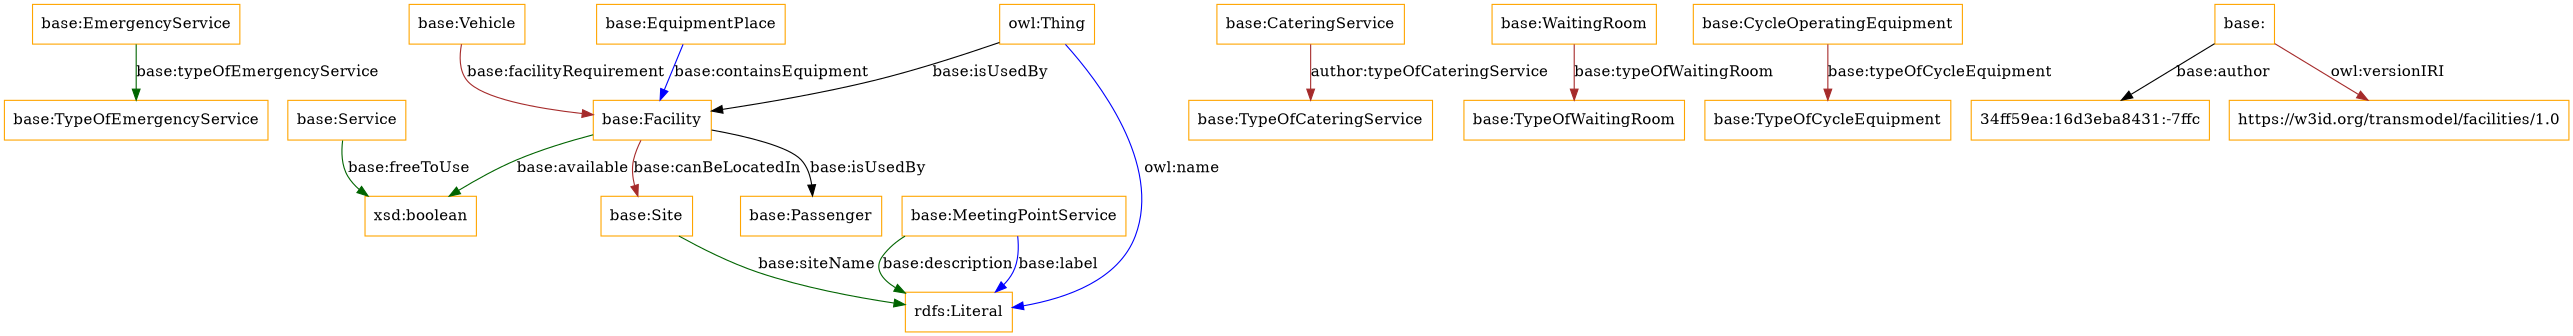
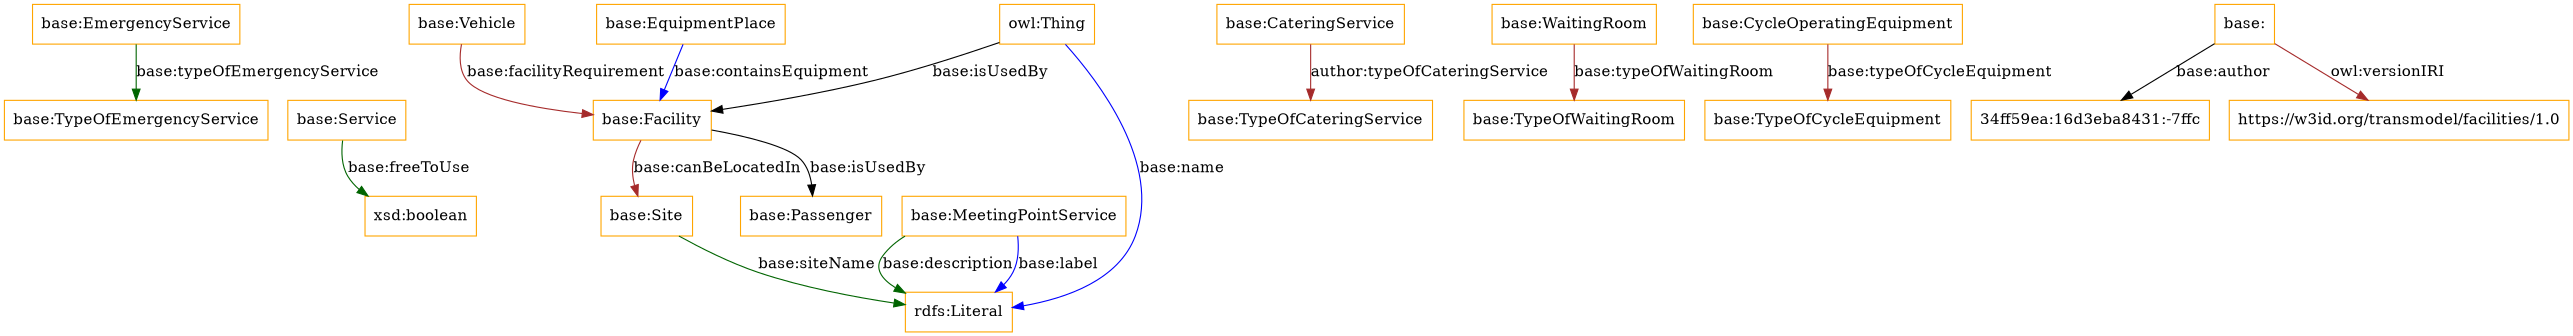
edge "base:Facility" -> "xsd:boolean": removed, label "base:available"
edge "owl:Thing" -> "rdfs:Literal": label "owl:name" -> "base:name"
